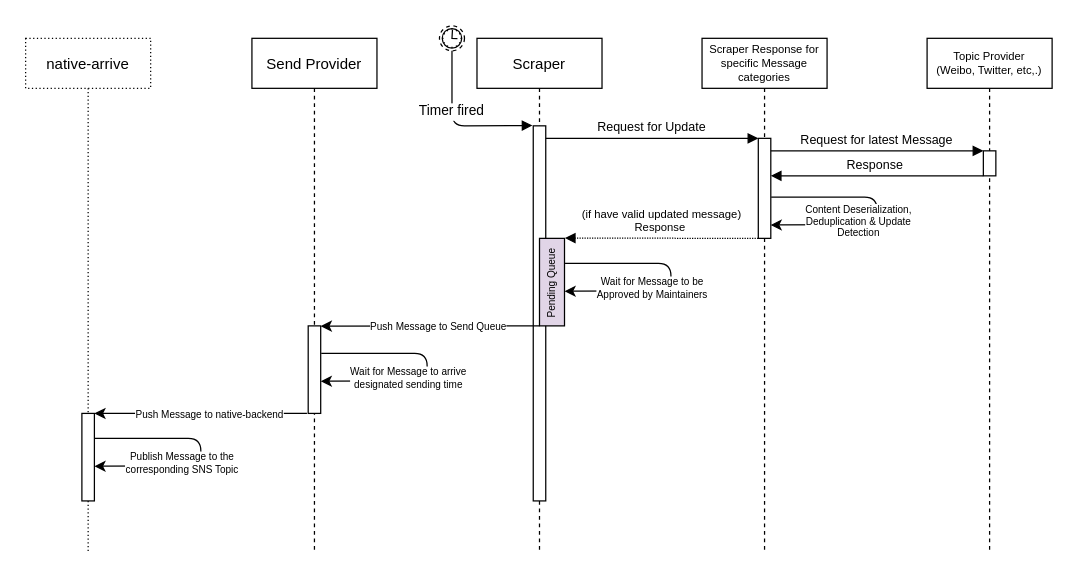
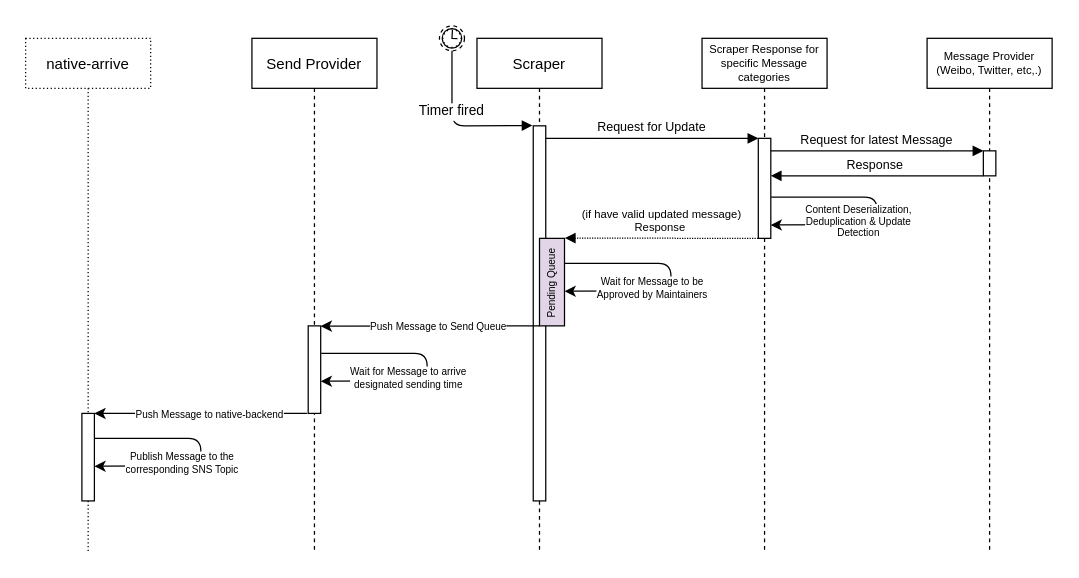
node "Topic Provider (Weibo, Twitter, etc,.)": label "Topic Provider (Weibo, Twitter, etc,.)" -> "Message Provider (Weibo, Twitter, etc,.)"
